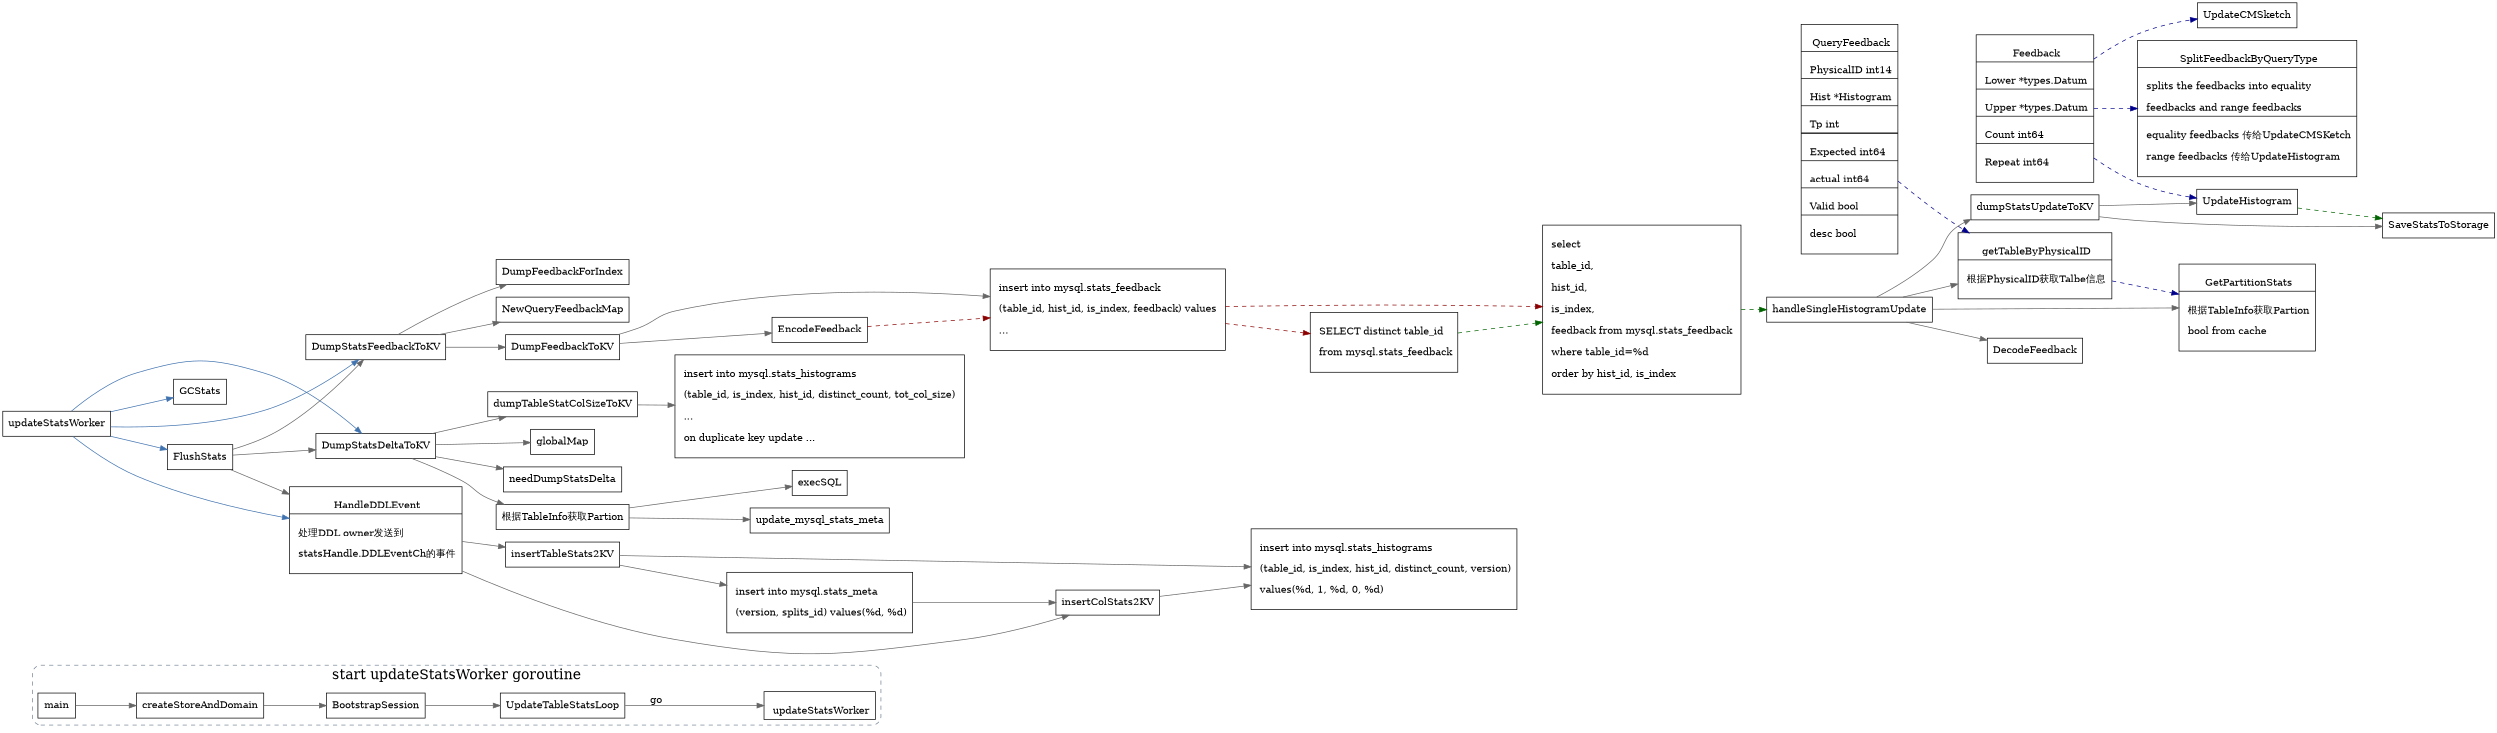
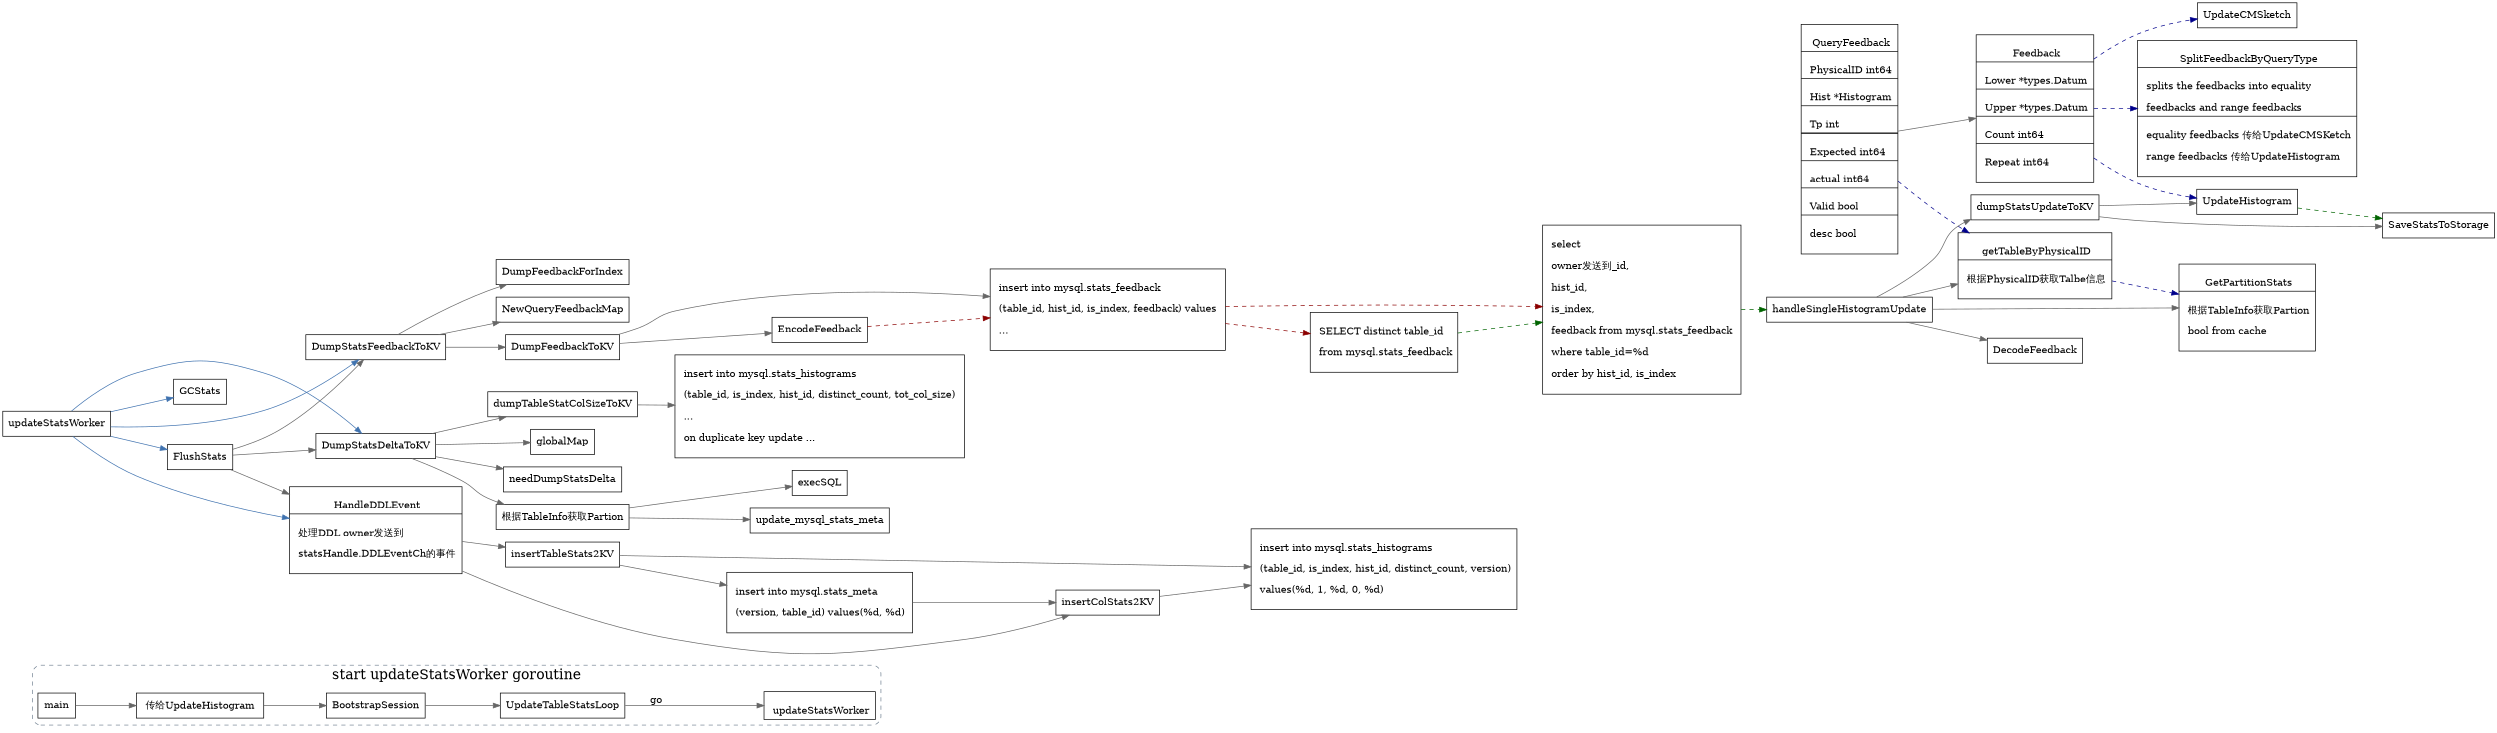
node "QueryFeedback": text "PhysicalID int14" -> "PhysicalID int64"
edge "QueryFeedback" -> "Feedback": added
node "select": text "table_id," -> "owner发送到_id,"
node "insert into mysql.stats_meta": text "(version, splits_id) values(%d, %d)" -> "(version, table_id) values(%d, %d)"
node "createStoreAndDomain": label "createStoreAndDomain" -> "传给UpdateHistogram"
